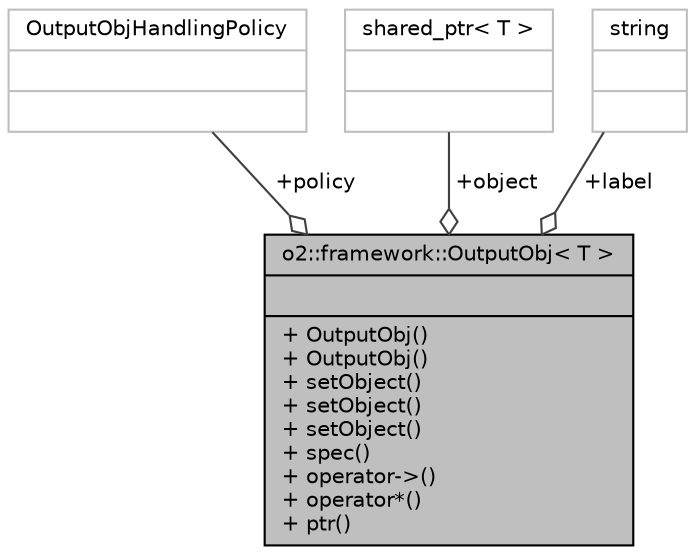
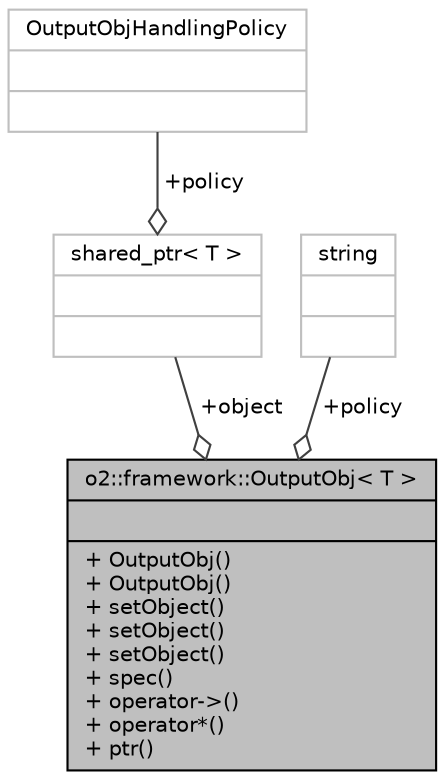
edge "OutputObjHandlingPolicy" -> "o2::framework::OutputObj< T >": now "OutputObjHandlingPolicy" -> "shared_ptr< T >"
edge "string" -> "o2::framework::OutputObj< T >": label " +label" -> " +policy"
